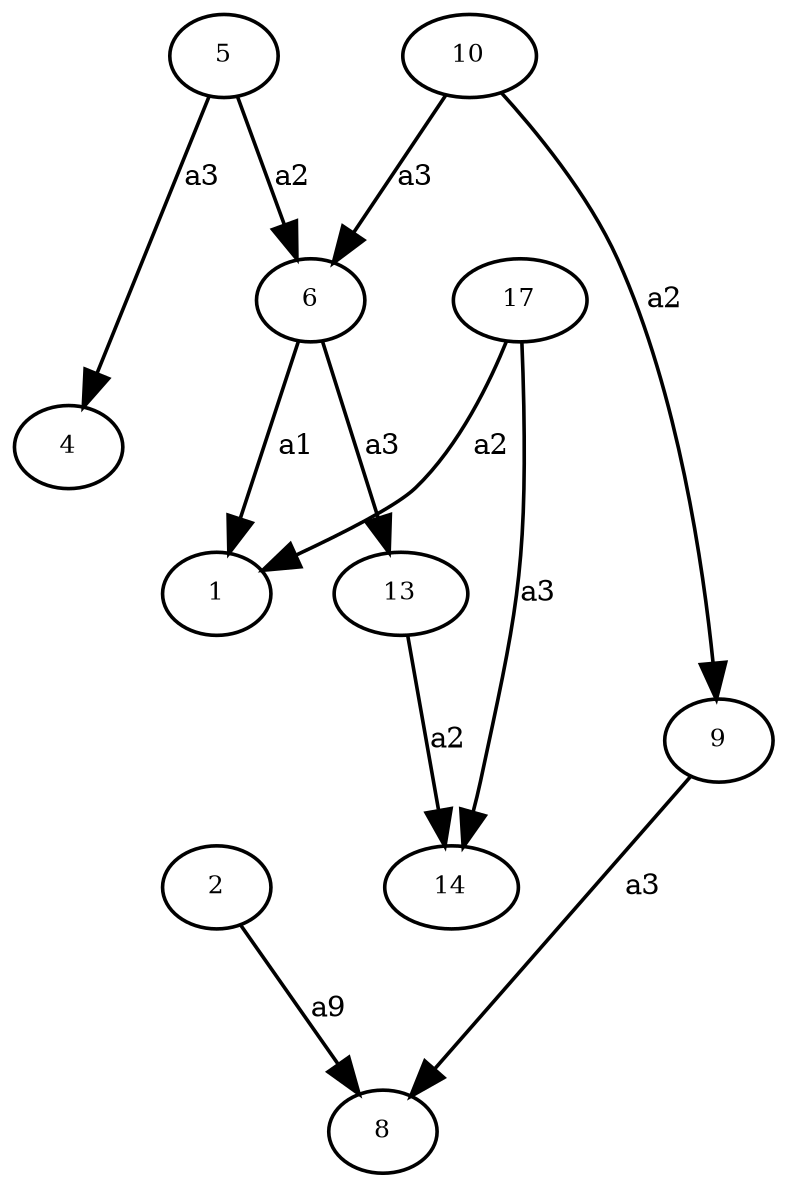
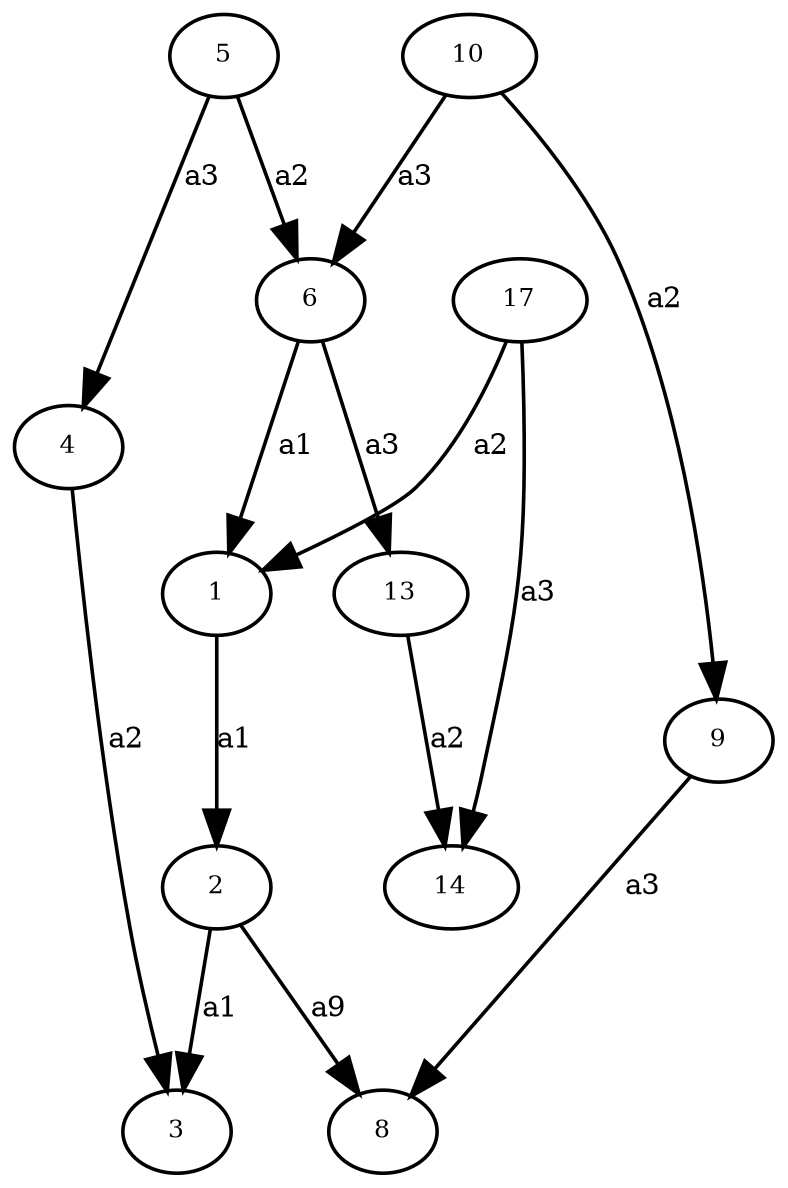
edge "1" -> "2": added, label "a1"
node "3": added
